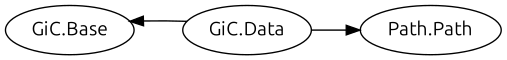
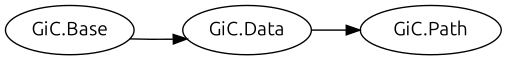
edge "GiC.Data" -> "GiC.Base": reversed
node "Path.Path": label "Path.Path" -> "GiC.Path"
